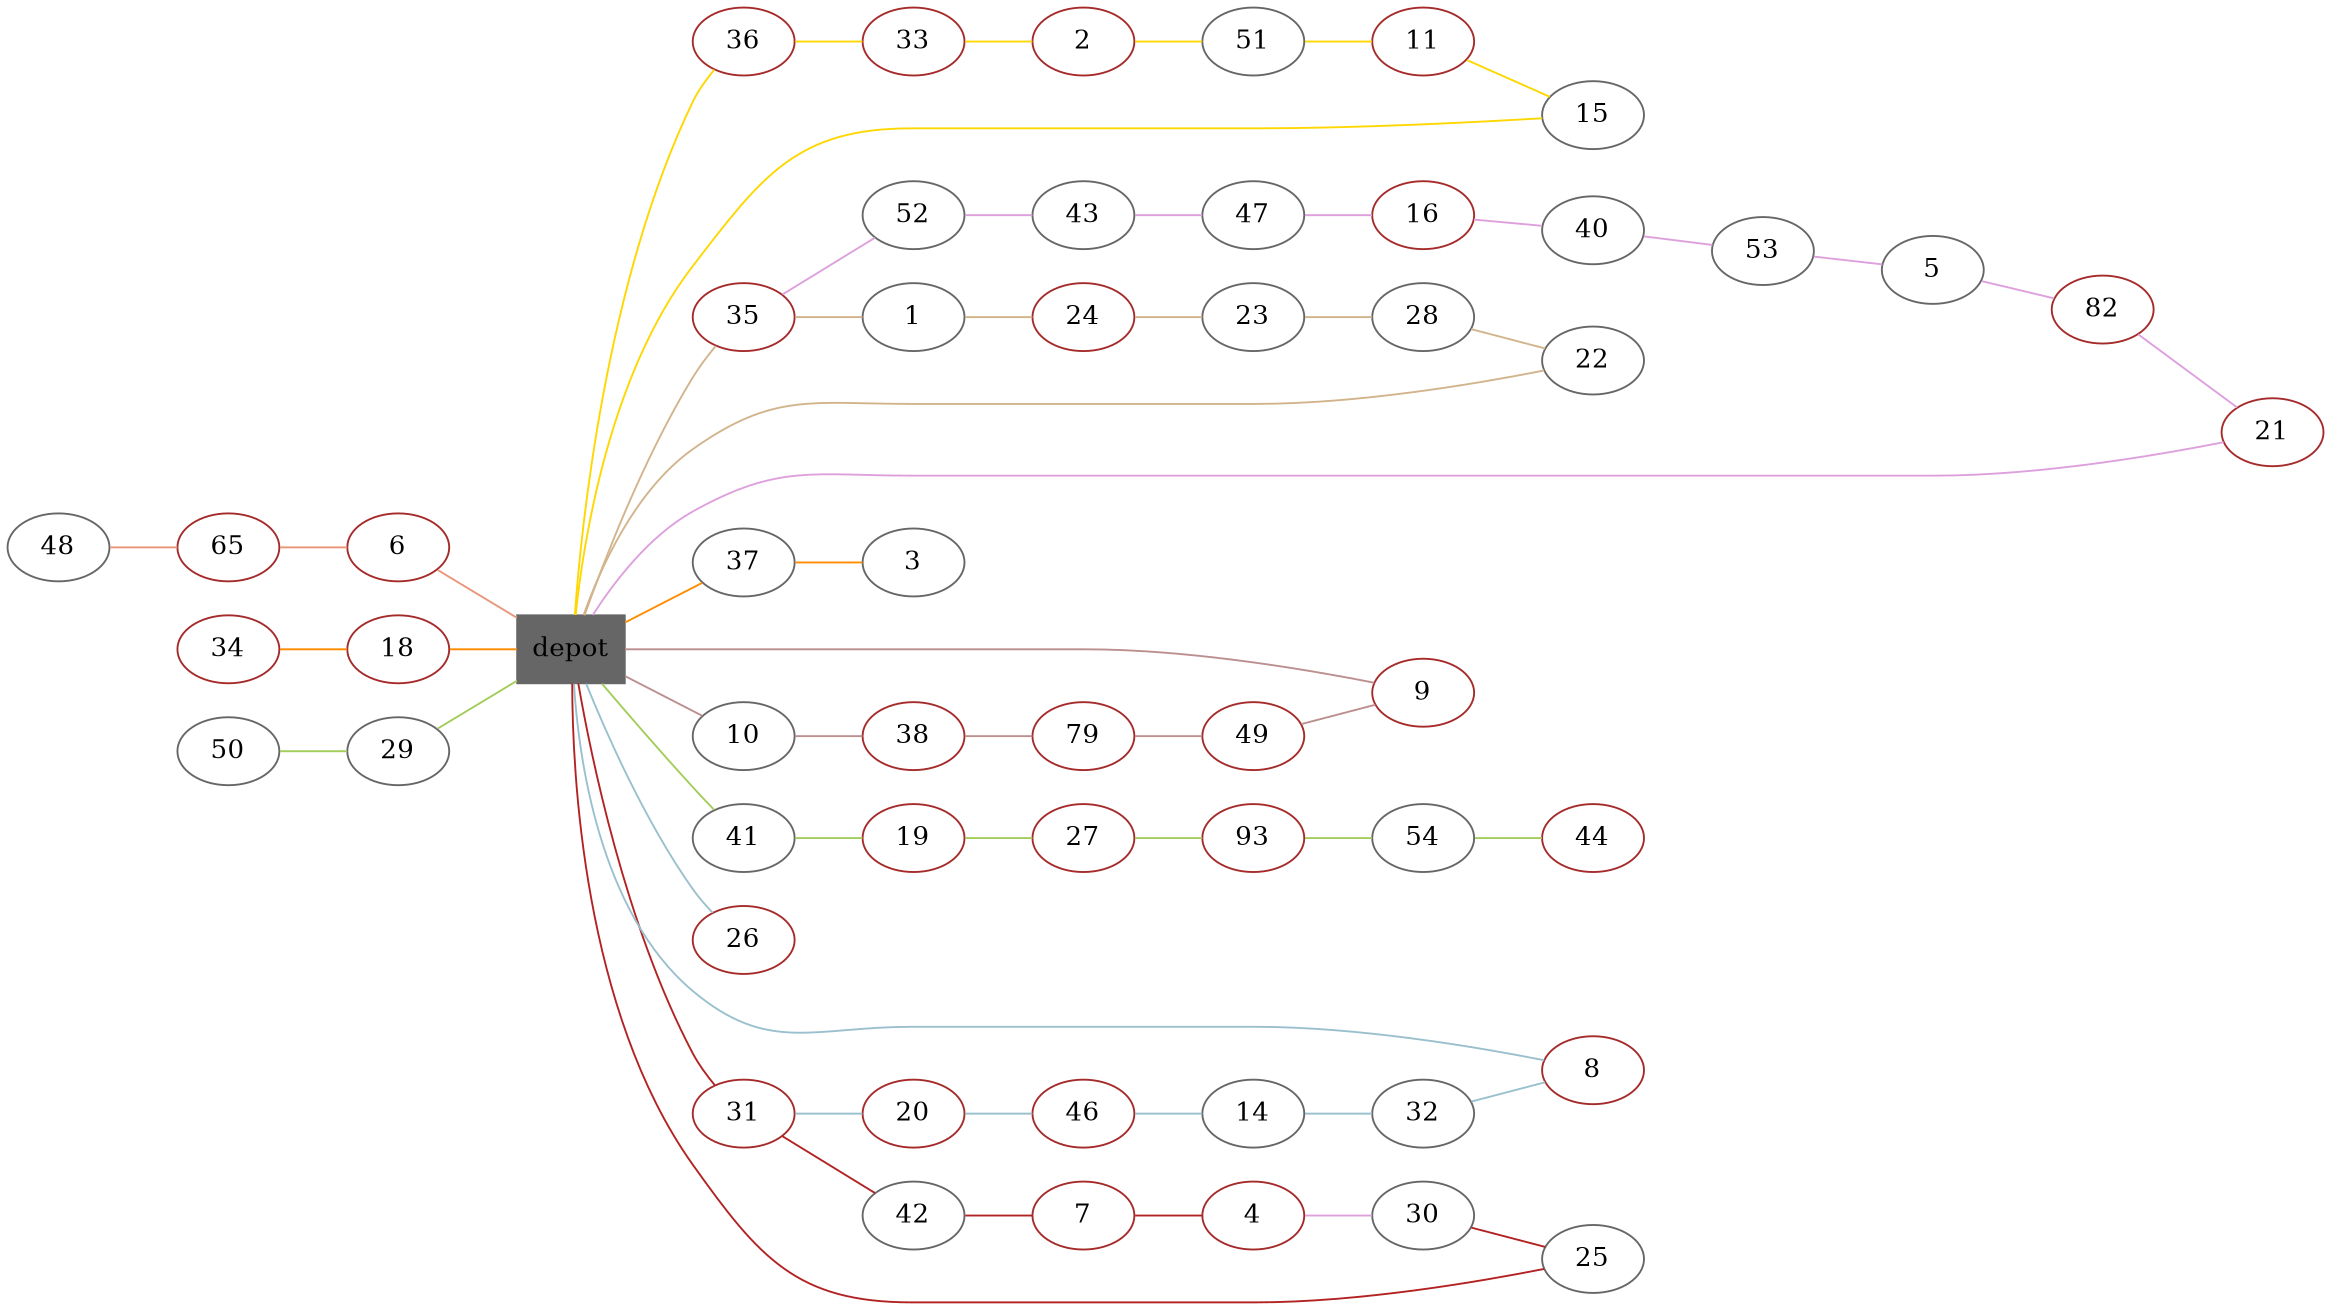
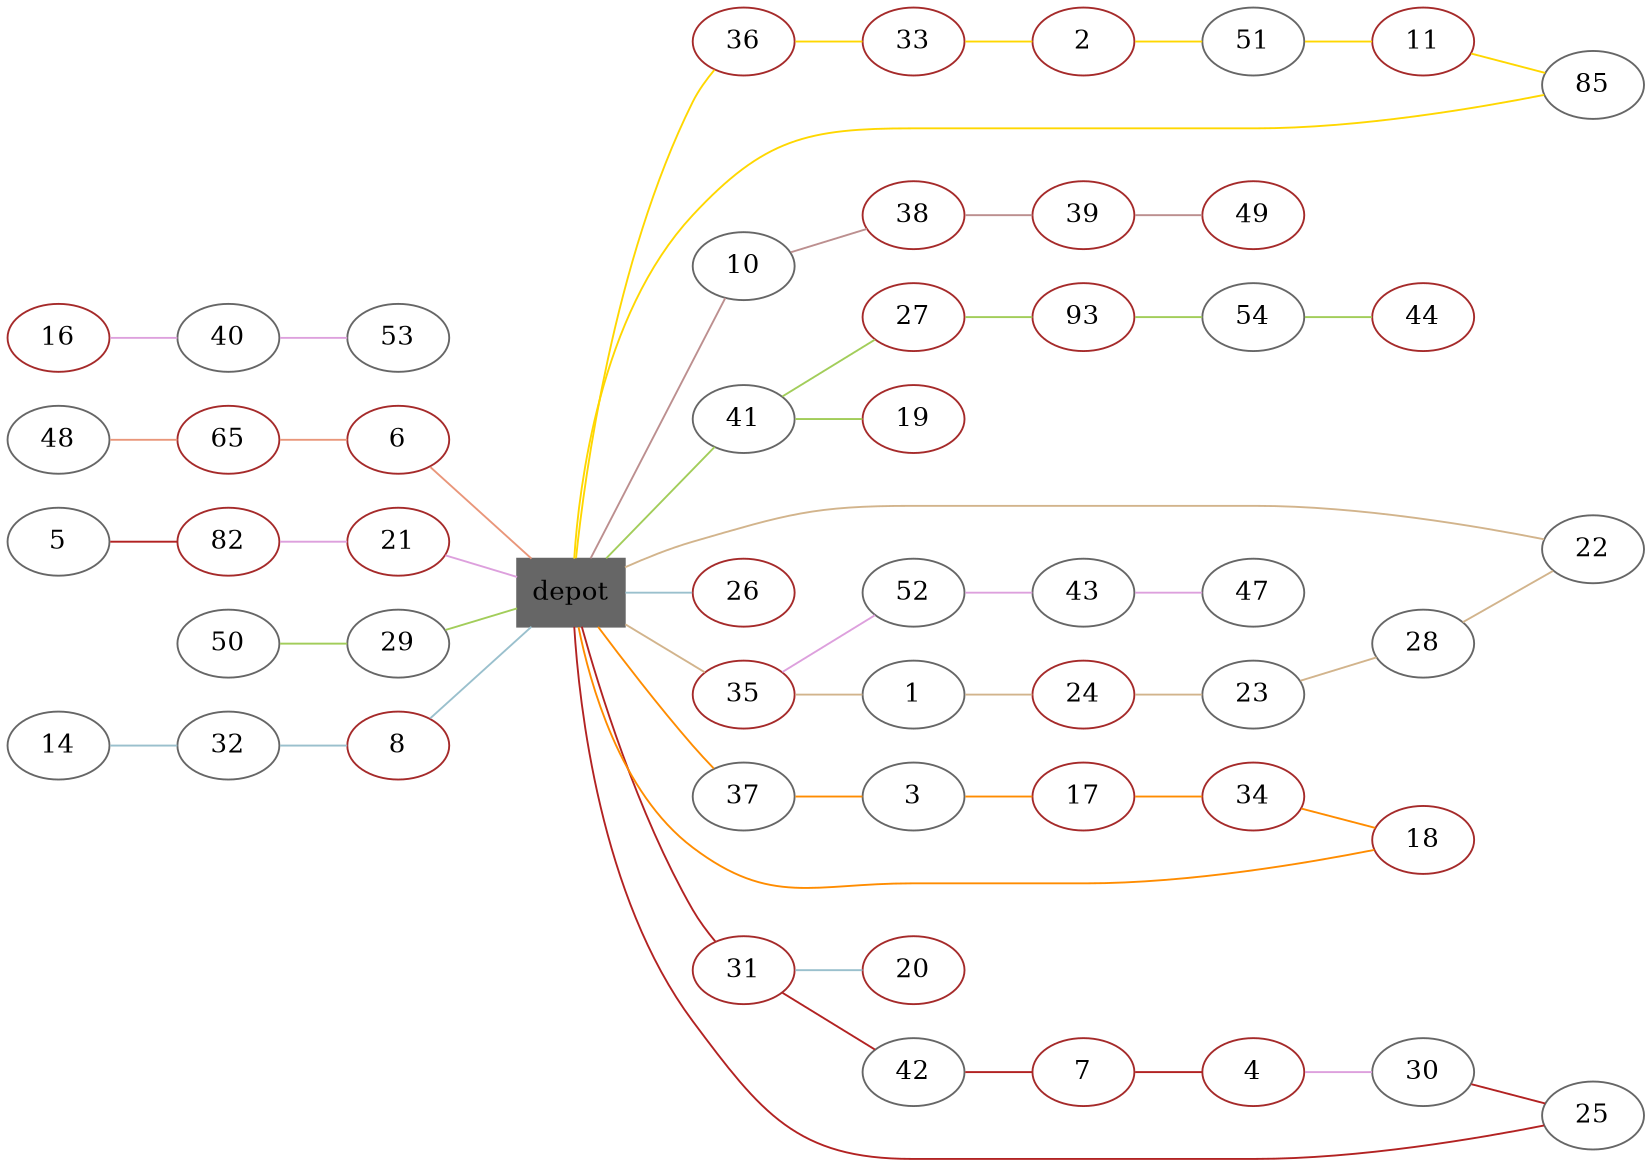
node "15": label "15" -> "85"
edge "47" -- "16": removed
edge "53" -- "5": removed
edge "5" -- "82": color plum -> firebrick
node "9": removed
node "79": label "79" -> "39"
node "17": added
edge "19" -- "27": now "41" -- "27"
node "46": removed
